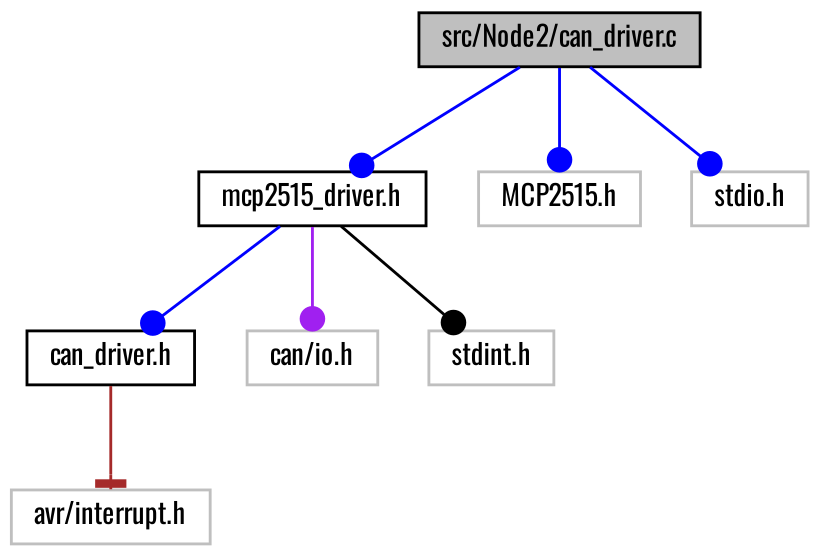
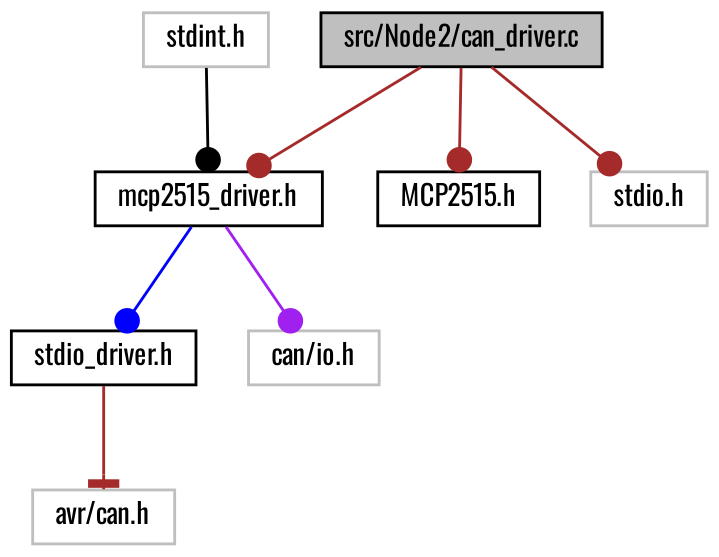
edge "src/Node2/can_driver.c" -> "MCP2515.h": color blue -> brown
edge "src/Node2/can_driver.c" -> "stdio.h": color blue -> brown
edge "src/Node2/can_driver.c" -> "mcp2515_driver.h": color blue -> brown
node "MCP2515.h": color grey75 -> black
edge "mcp2515_driver.h" -> "stdint.h": reversed
node "can_driver.h": label "can_driver.h" -> "stdio_driver.h"
node "avr/interrupt.h": label "avr/interrupt.h" -> "avr/can.h"
